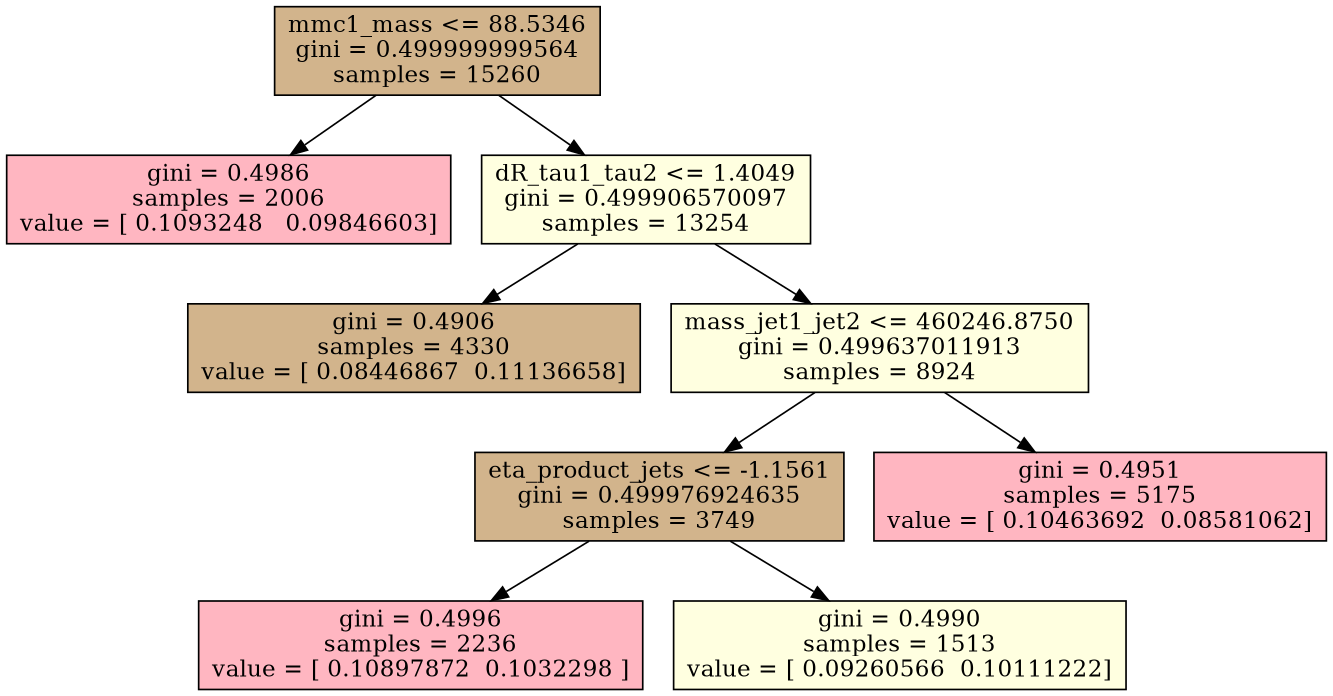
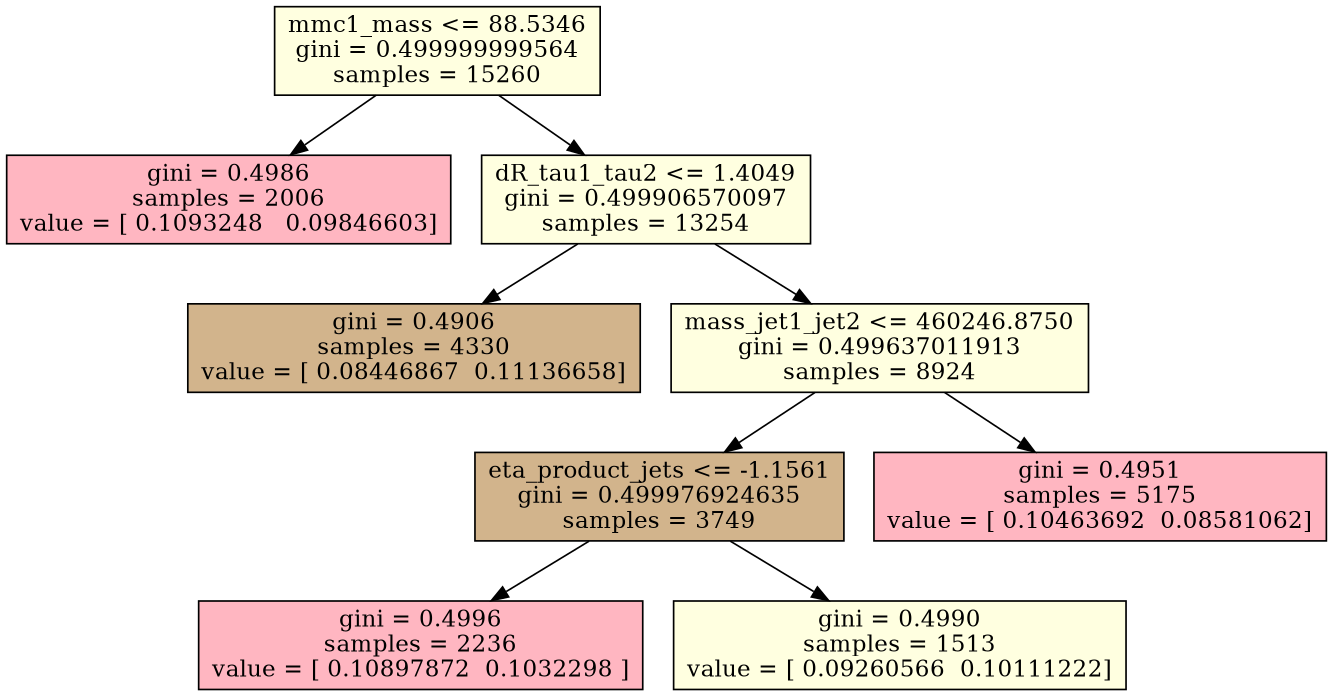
node "mmc1_mass <= 88.5346 gini = 0.499999999564 samples = 15260": fillcolor tan -> lightyellow
